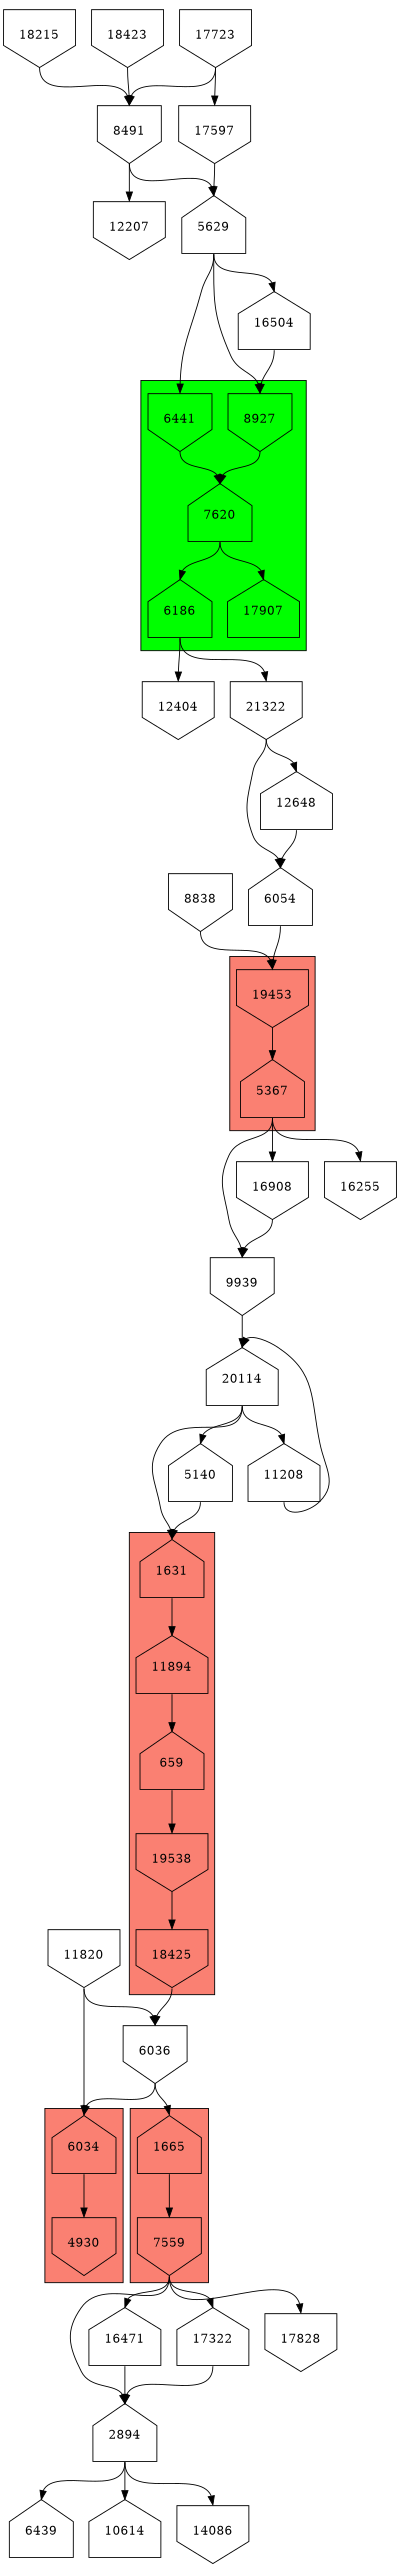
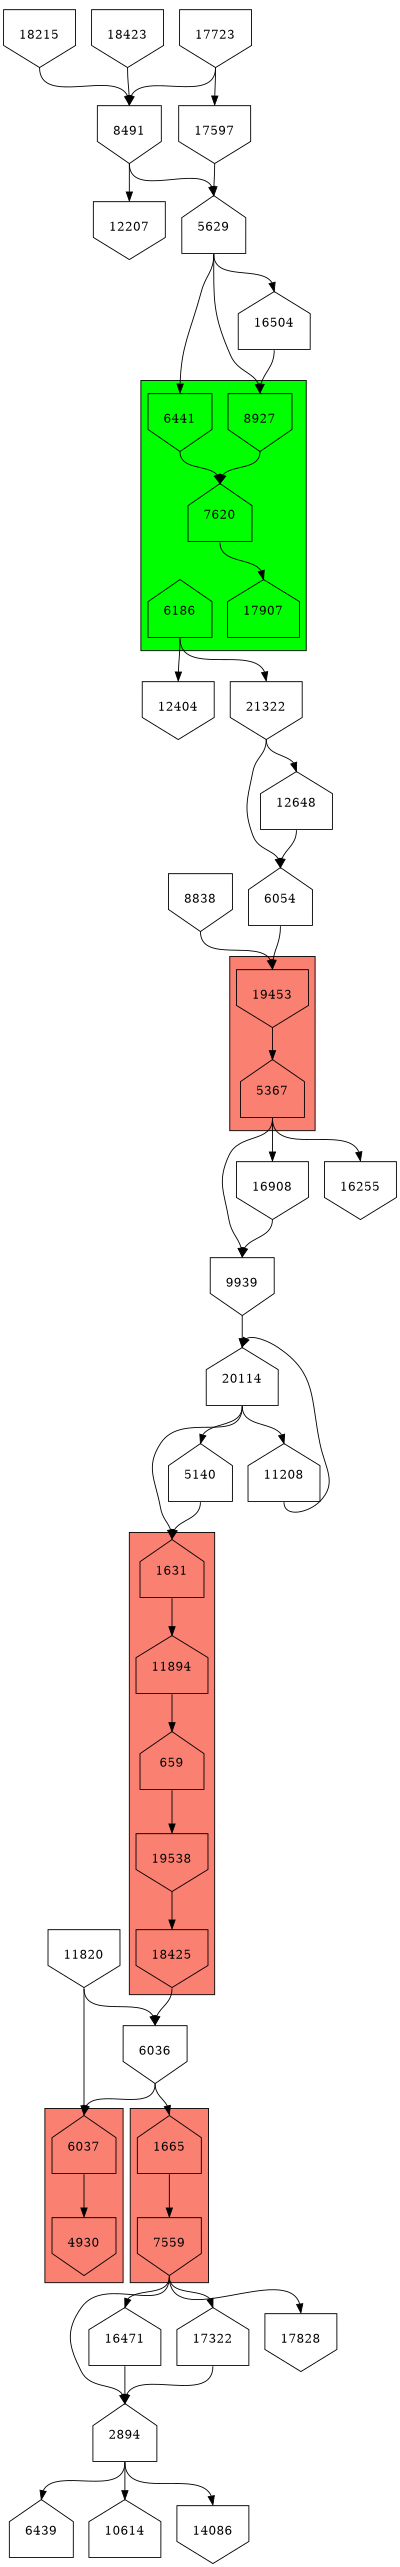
edge "7620" -> "6186": removed
node "6034": label "6034" -> "6037"
